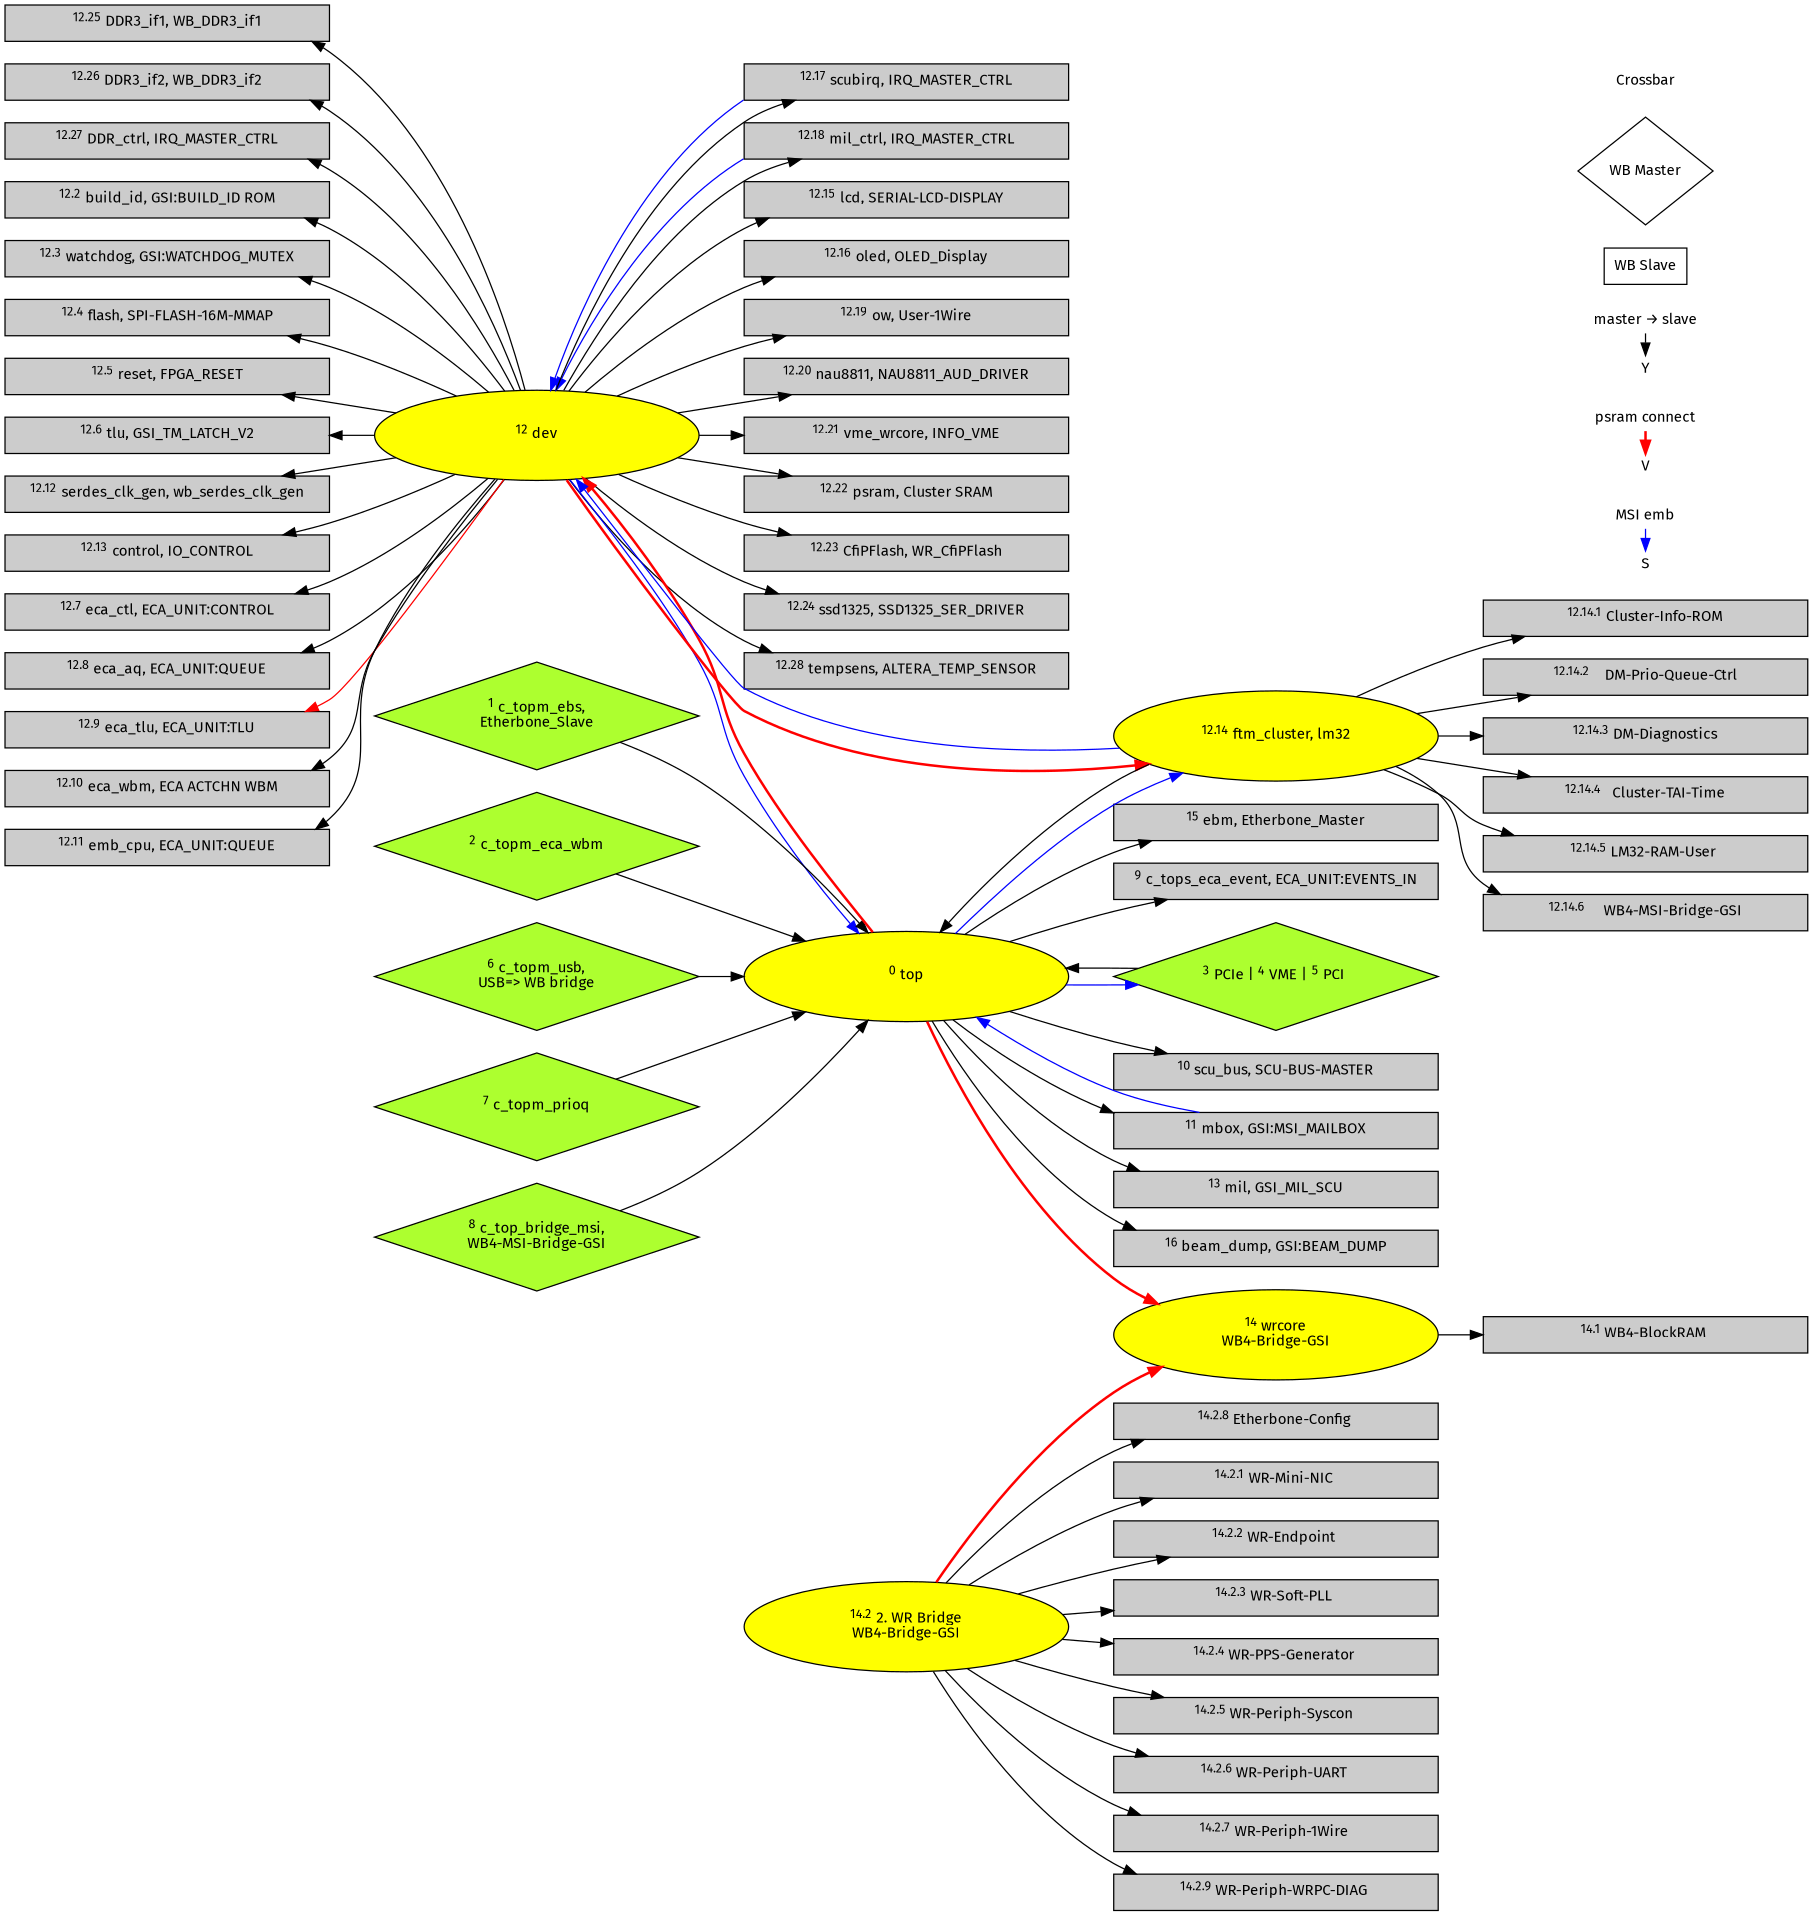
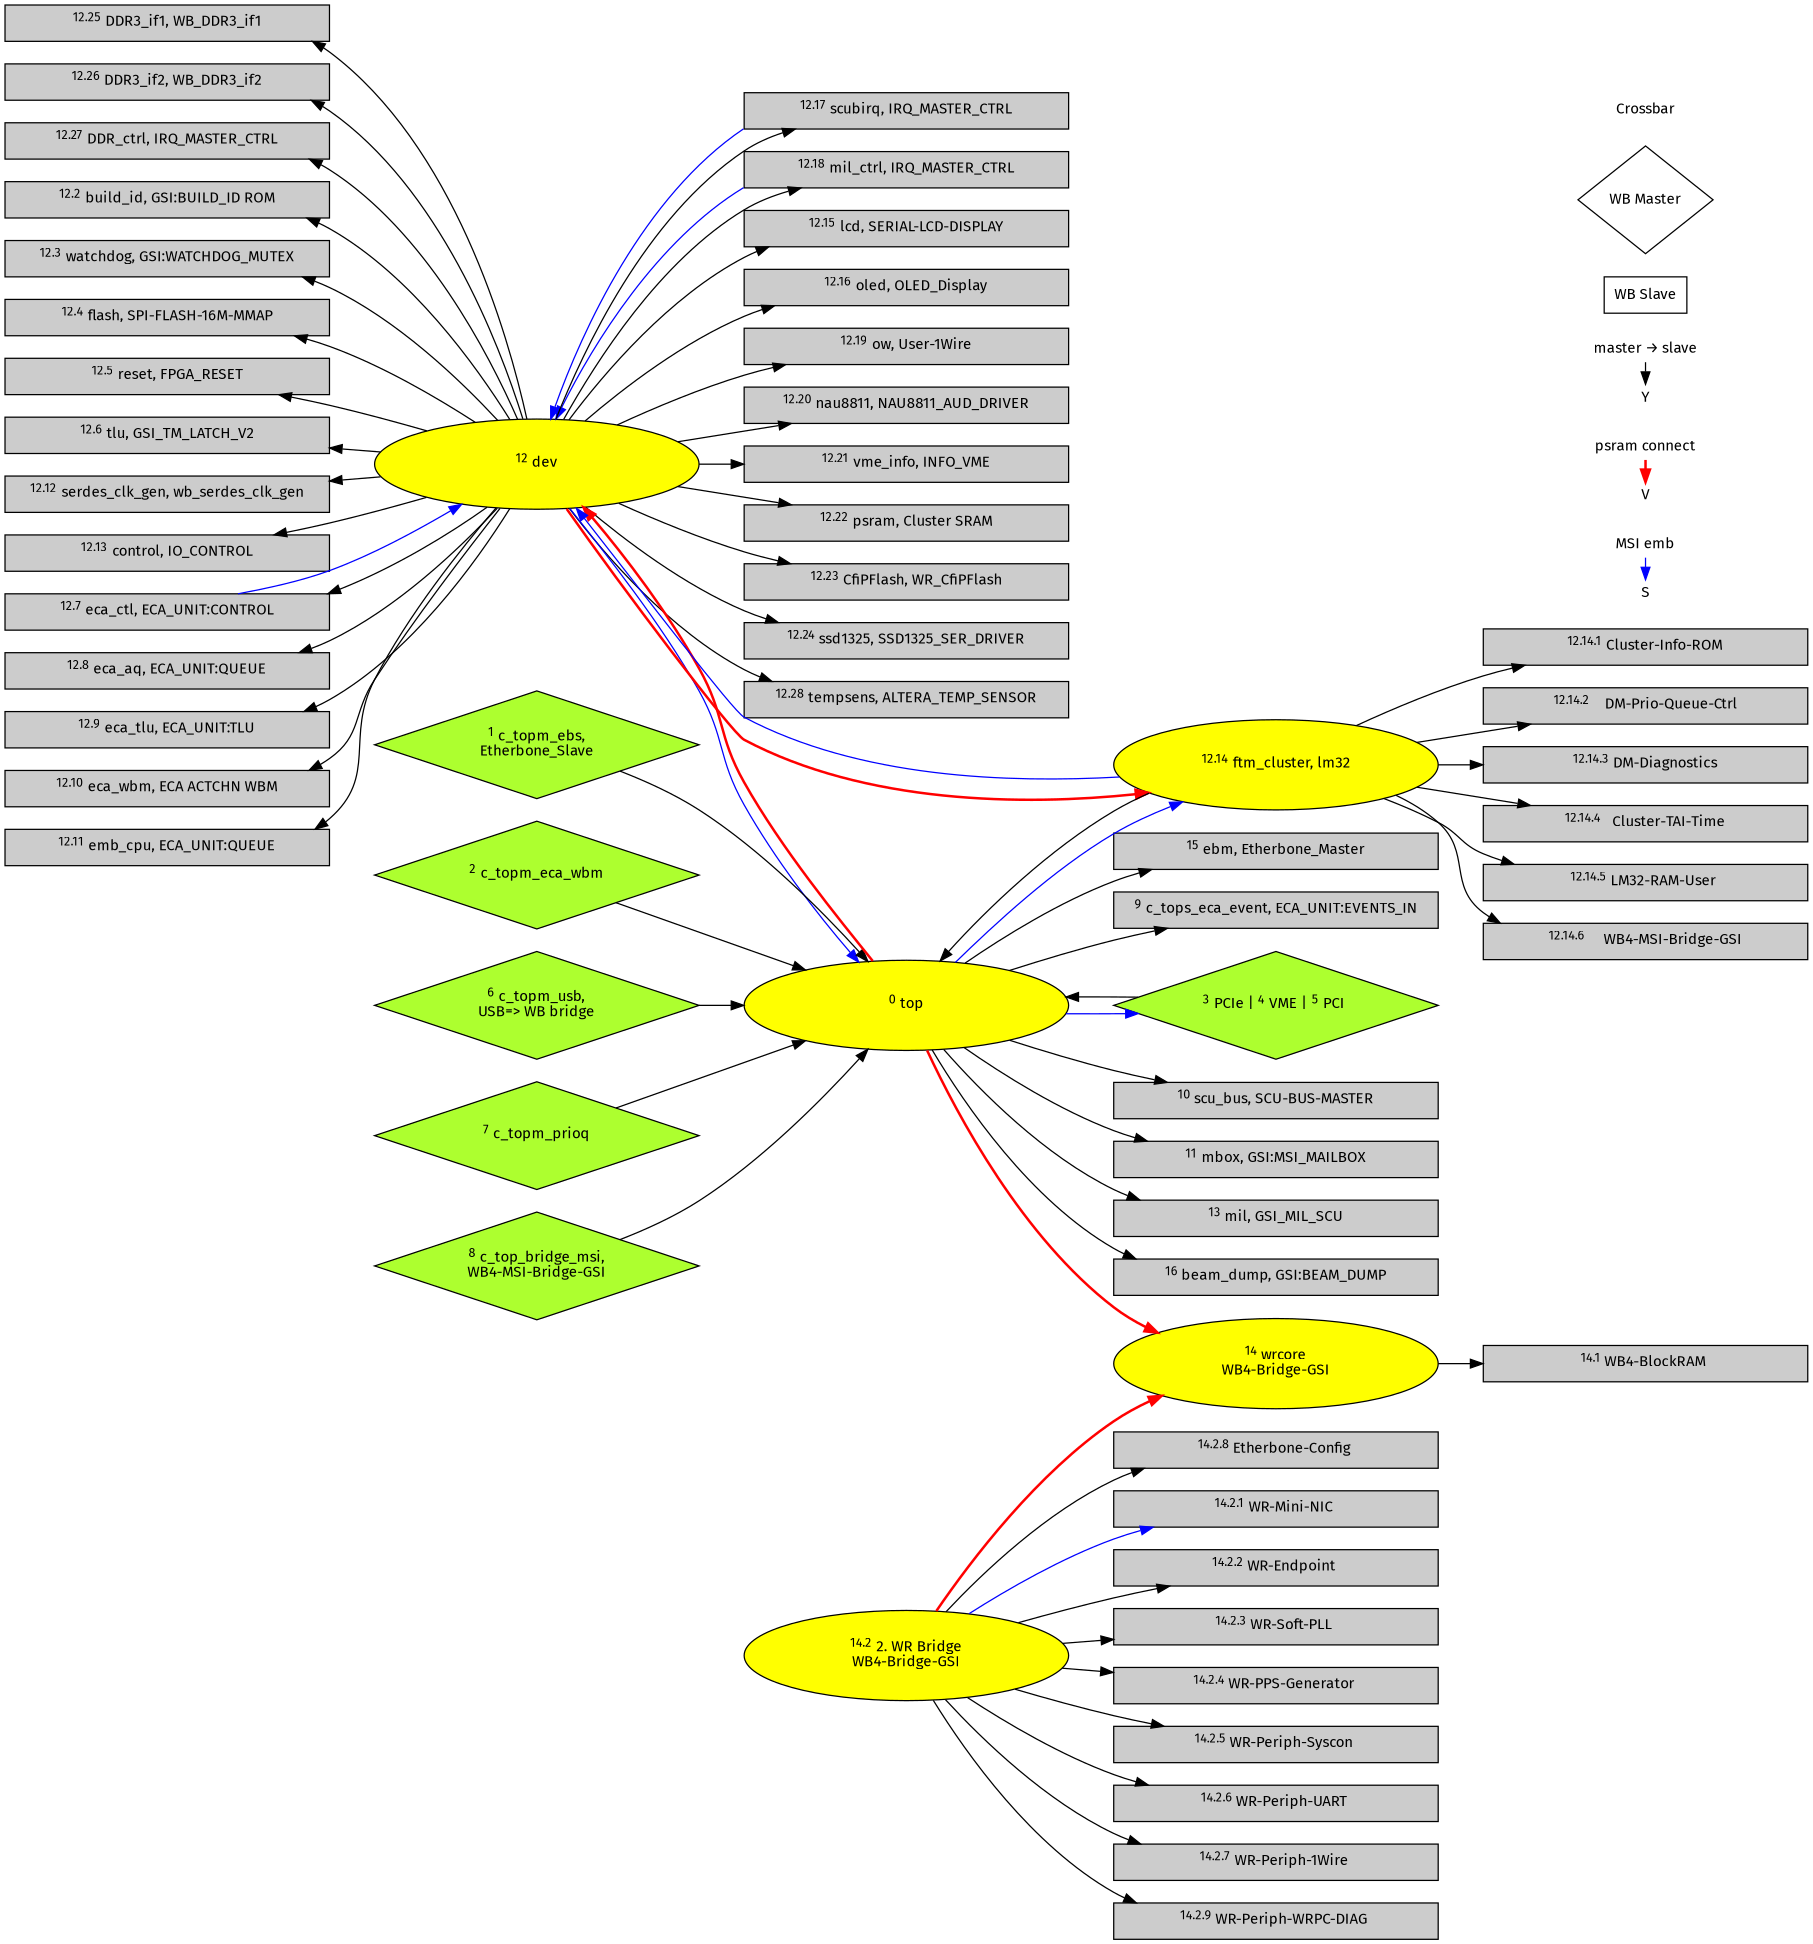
node "12.21": text "vme_wrcore, INFO_VME" -> "vme_info, INFO_VME"
edge "12.7" -> "12": added
edge "12" -> "12.9": color red -> black
edge "11" -> "0": removed
edge "14.2" -> "14.2.1": color black -> blue
